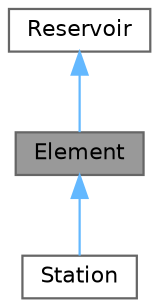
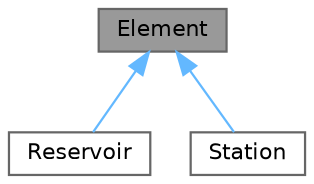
edge "Element" -> "Reservoir": reversed
